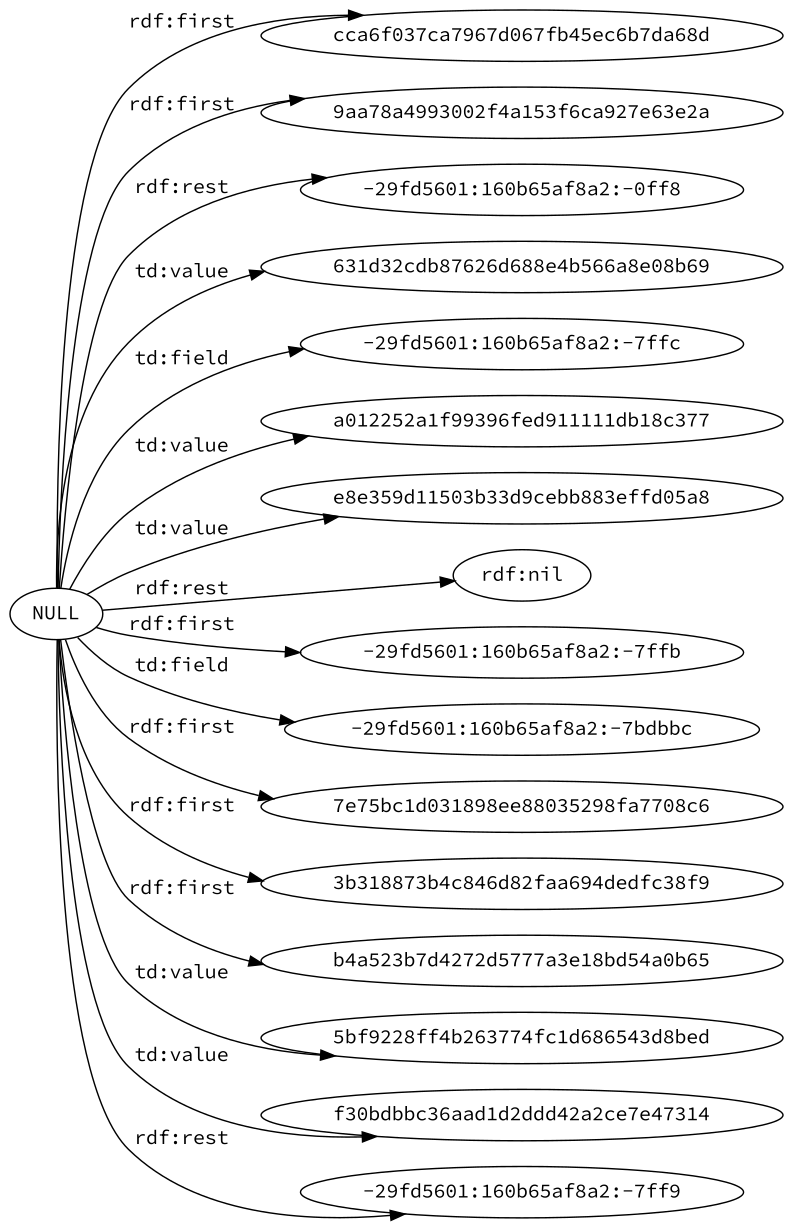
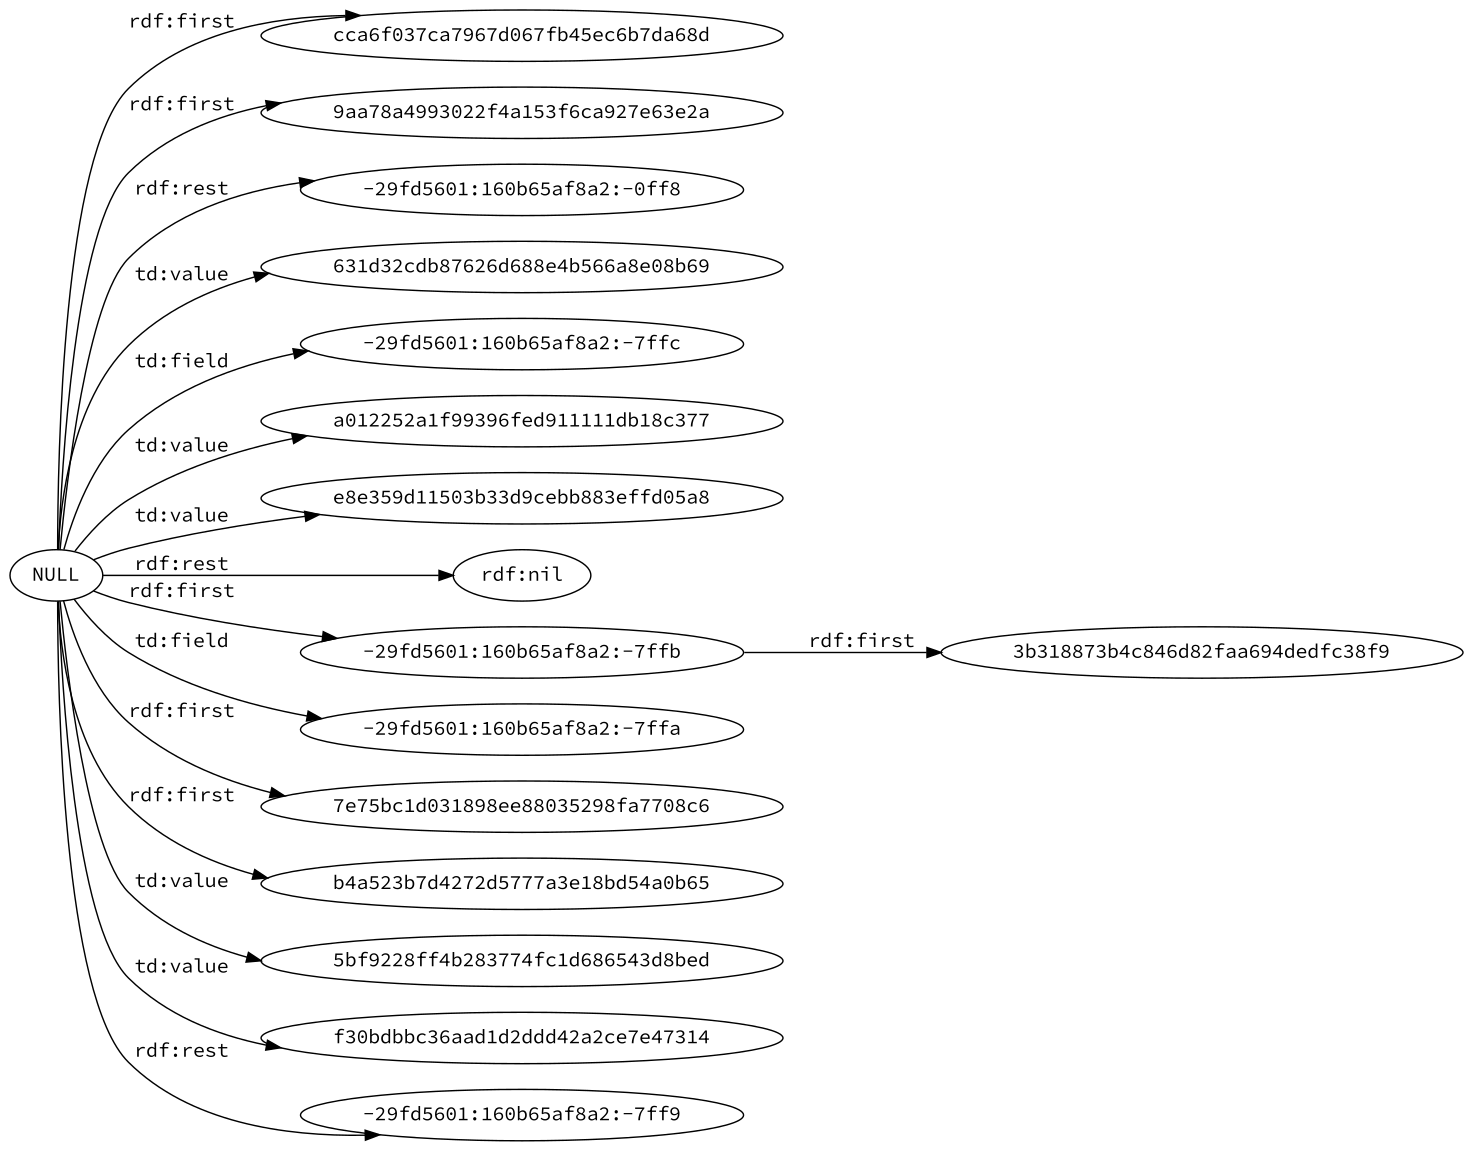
node "9aa78a4993002f4a153f6ca927e63e2a": label "9aa78a4993002f4a153f6ca927e63e2a" -> "9aa78a4993022f4a153f6ca927e63e2a"
node "-29fd5601:160b65af8a2:-7bdbbc": label "-29fd5601:160b65af8a2:-7bdbbc" -> "-29fd5601:160b65af8a2:-7ffa"
edge "NULL" -> "3b318873b4c846d82faa694dedfc38f9": now "-29fd5601:160b65af8a2:-7ffb" -> "3b318873b4c846d82faa694dedfc38f9"
node "5bf9228ff4b263774fc1d686543d8bed": label "5bf9228ff4b263774fc1d686543d8bed" -> "5bf9228ff4b283774fc1d686543d8bed"
